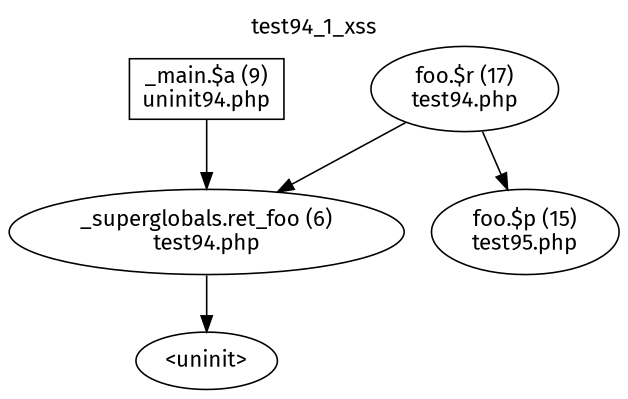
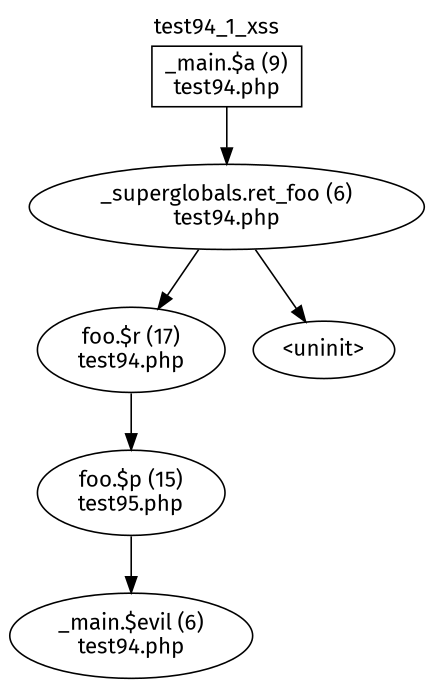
node "_main.$a (9) uninit94.php": label "_main.$a (9) uninit94.php" -> "_main.$a (9) test94.php"
edge "foo.$r (17) test94.php" -> "_superglobals.ret_foo (6) test94.php": reversed
node "_main.$evil (6) test94.php": added
